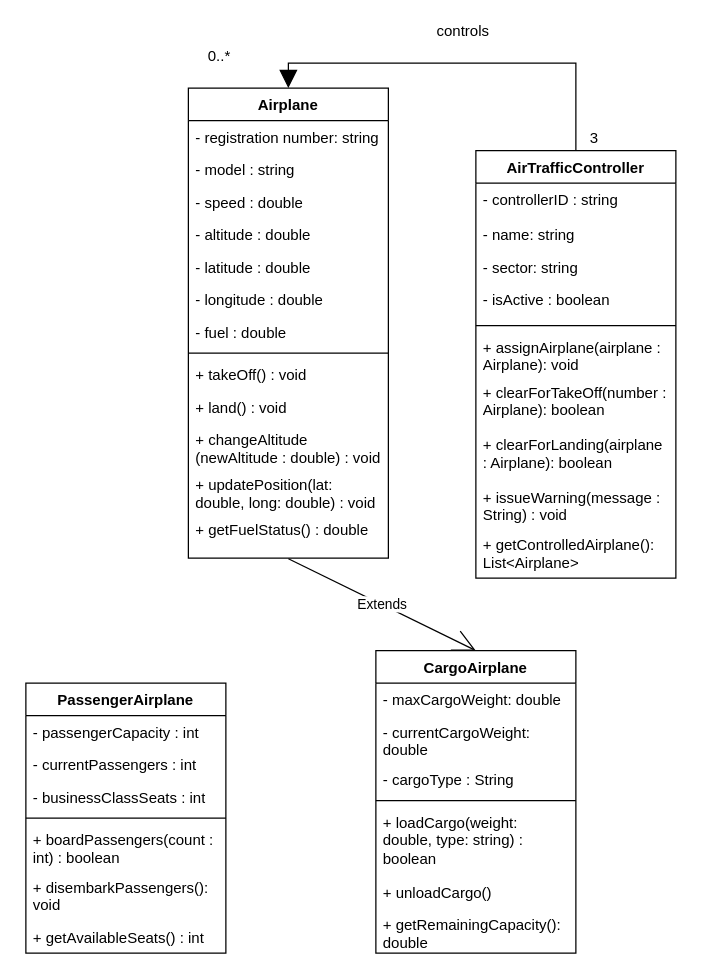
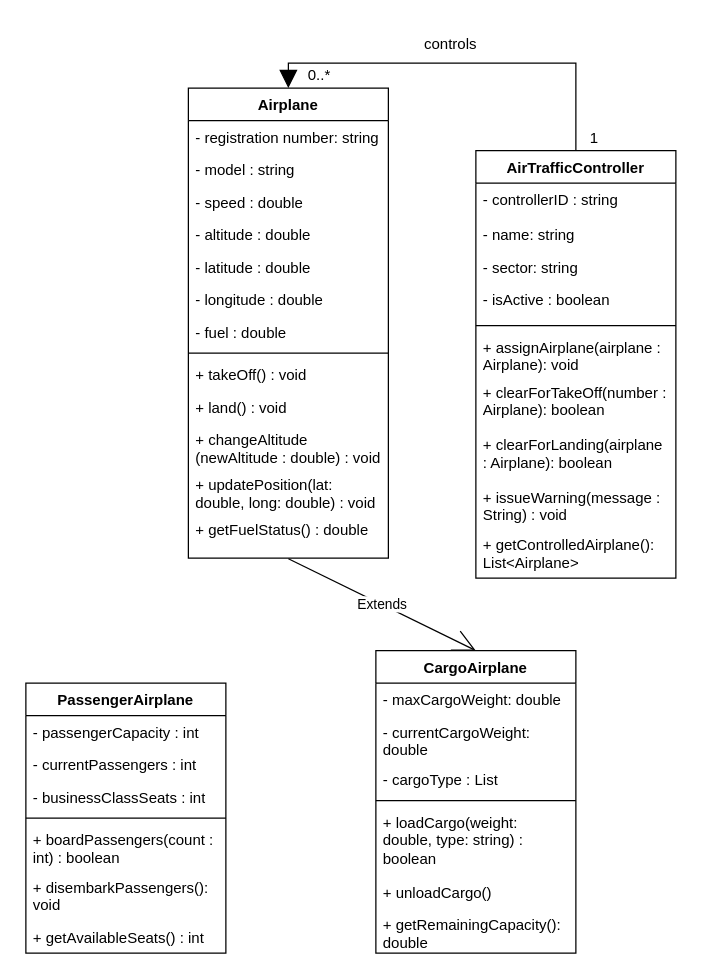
node "controls": moved (463, 32) -> (451, 44)
node "0..*": moved (219, 57) -> (319, 76)
node "3": label "3" -> "1"
node "- cargoType : String": label "- cargoType : String" -> "- cargoType : List"
